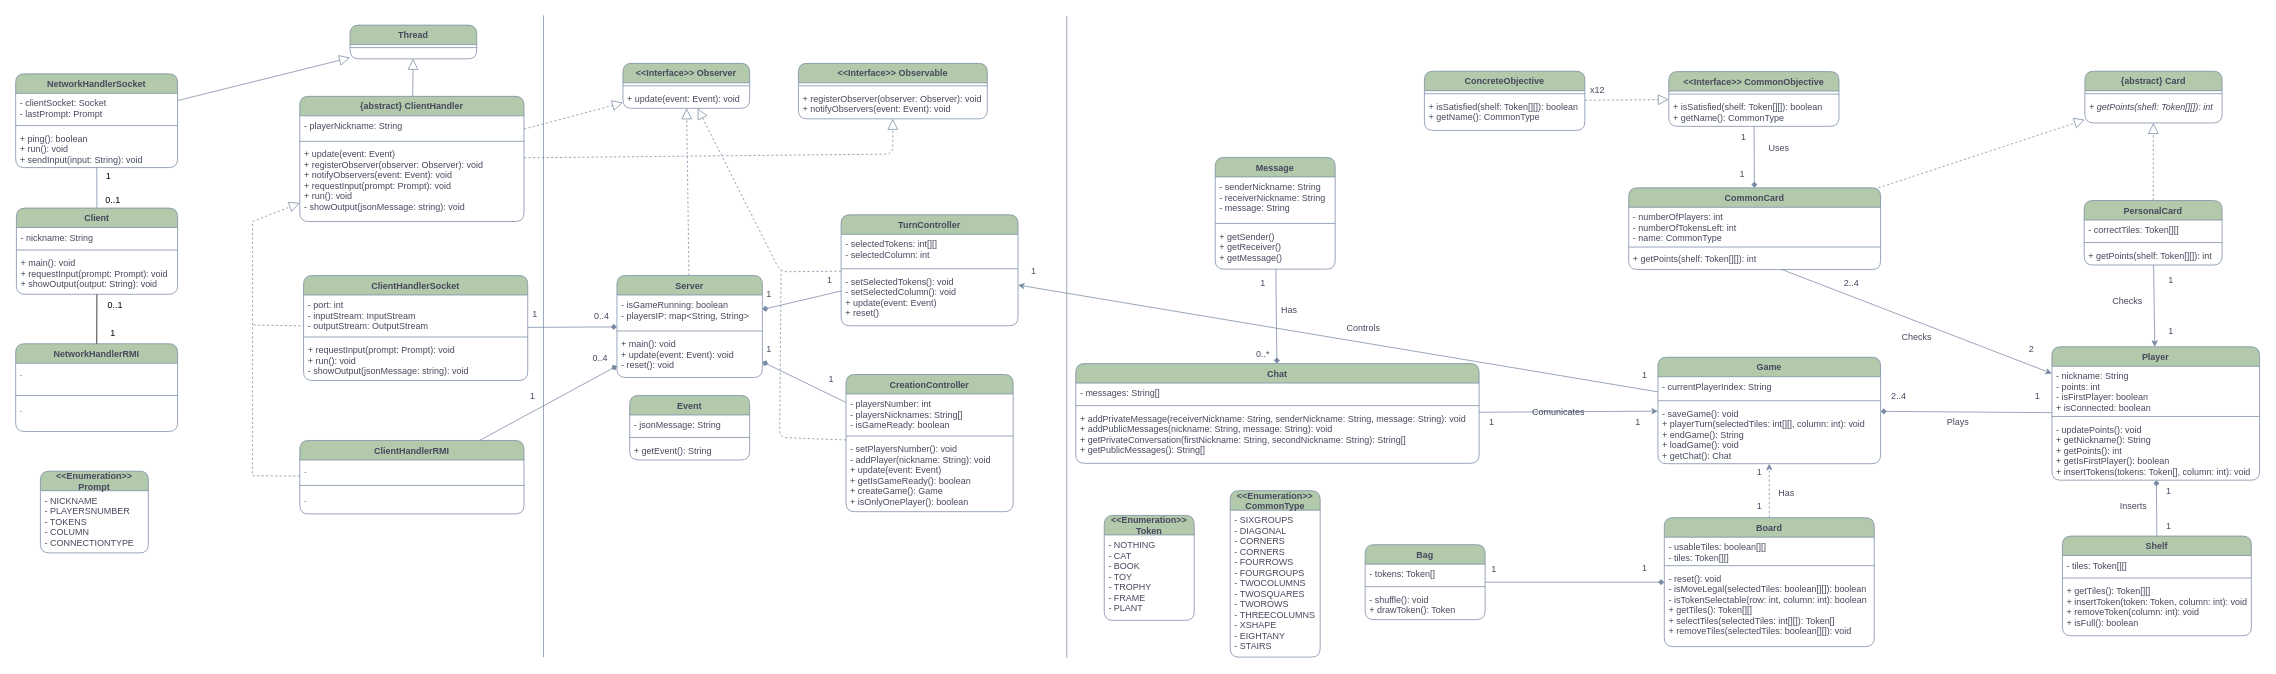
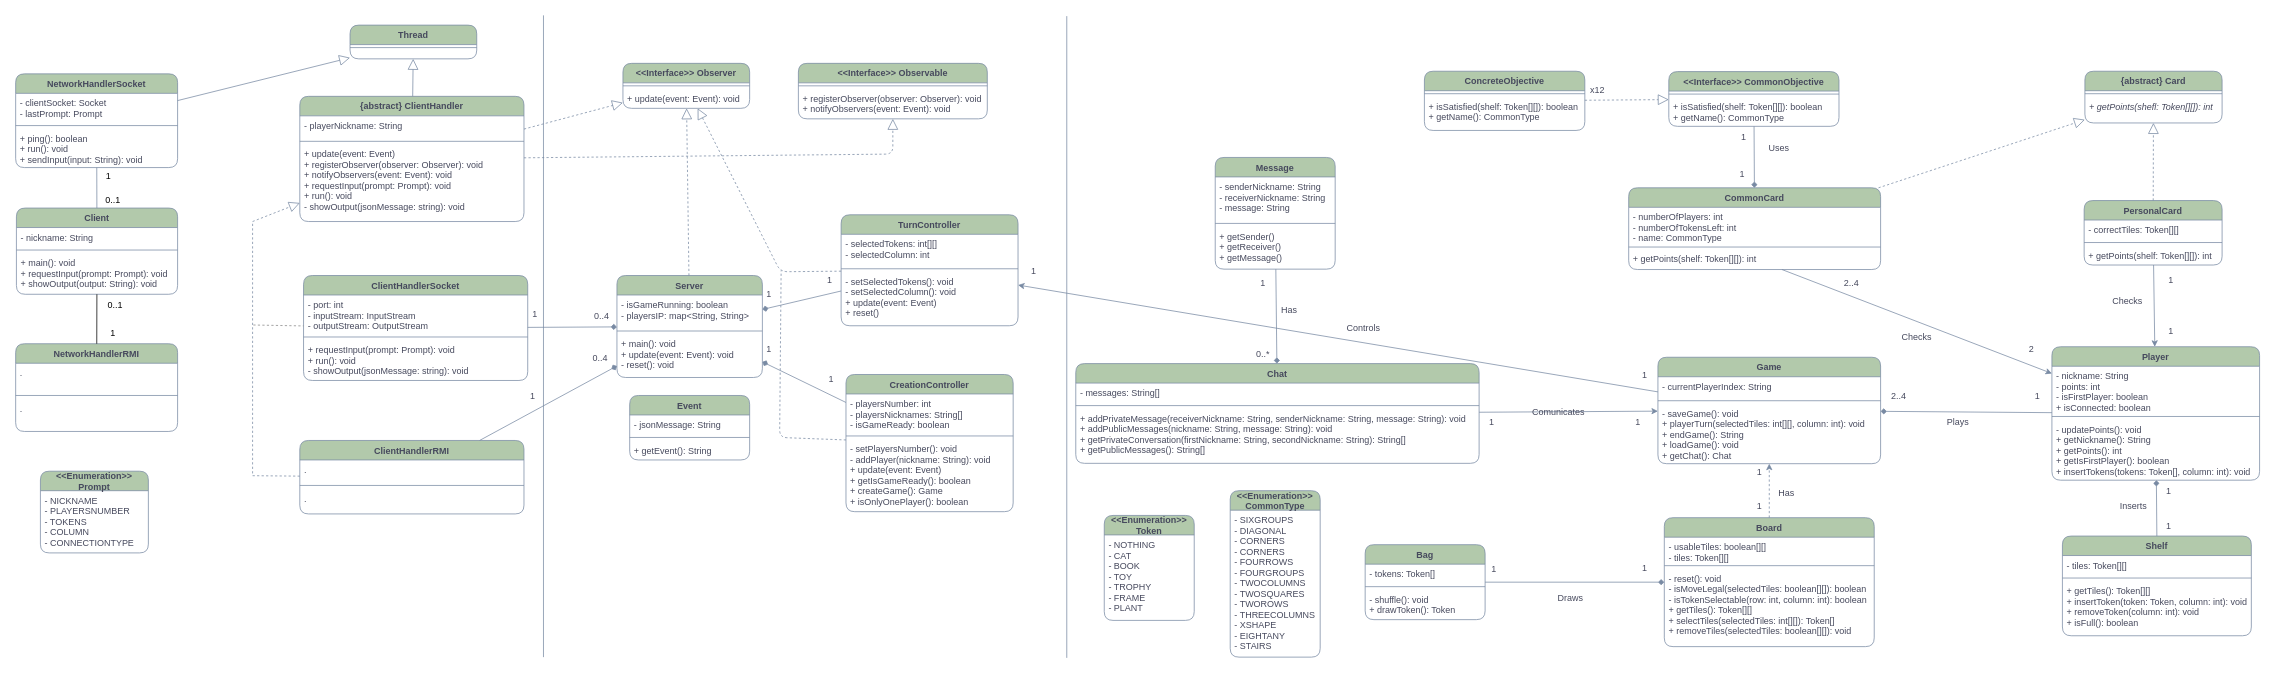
node "Draws": added
